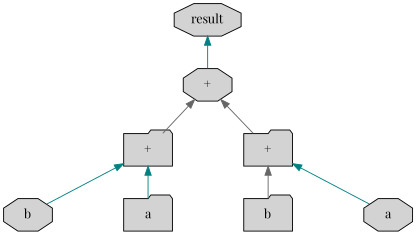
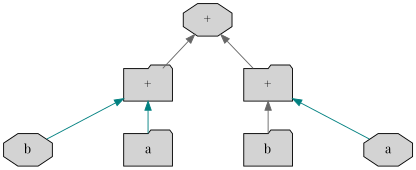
node "result": removed
